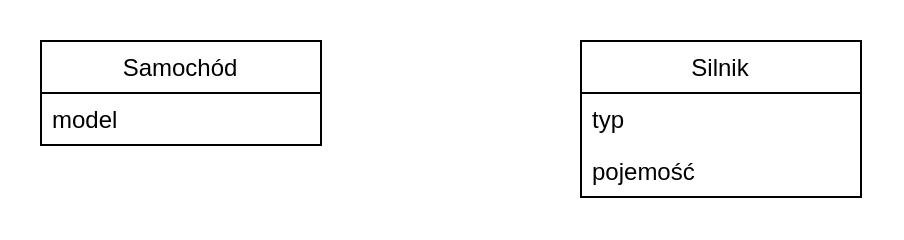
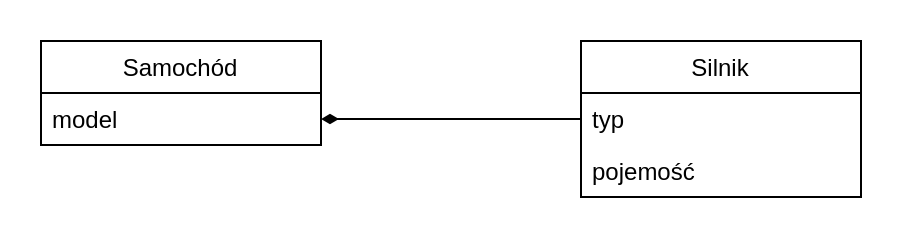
edge "typ" -> "model": added
